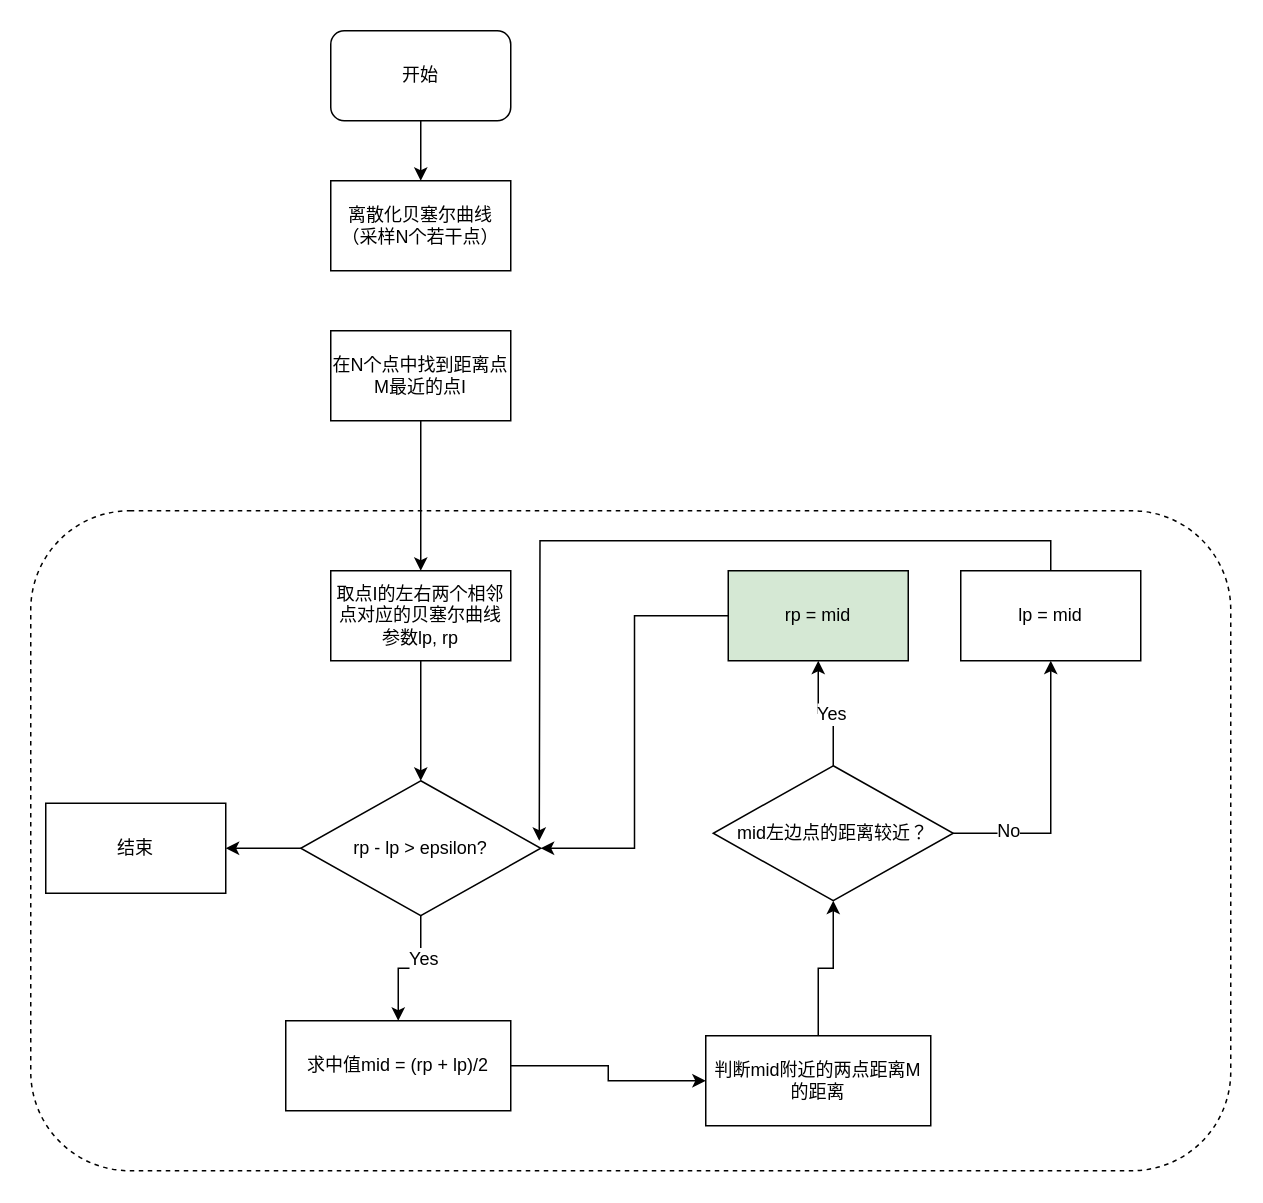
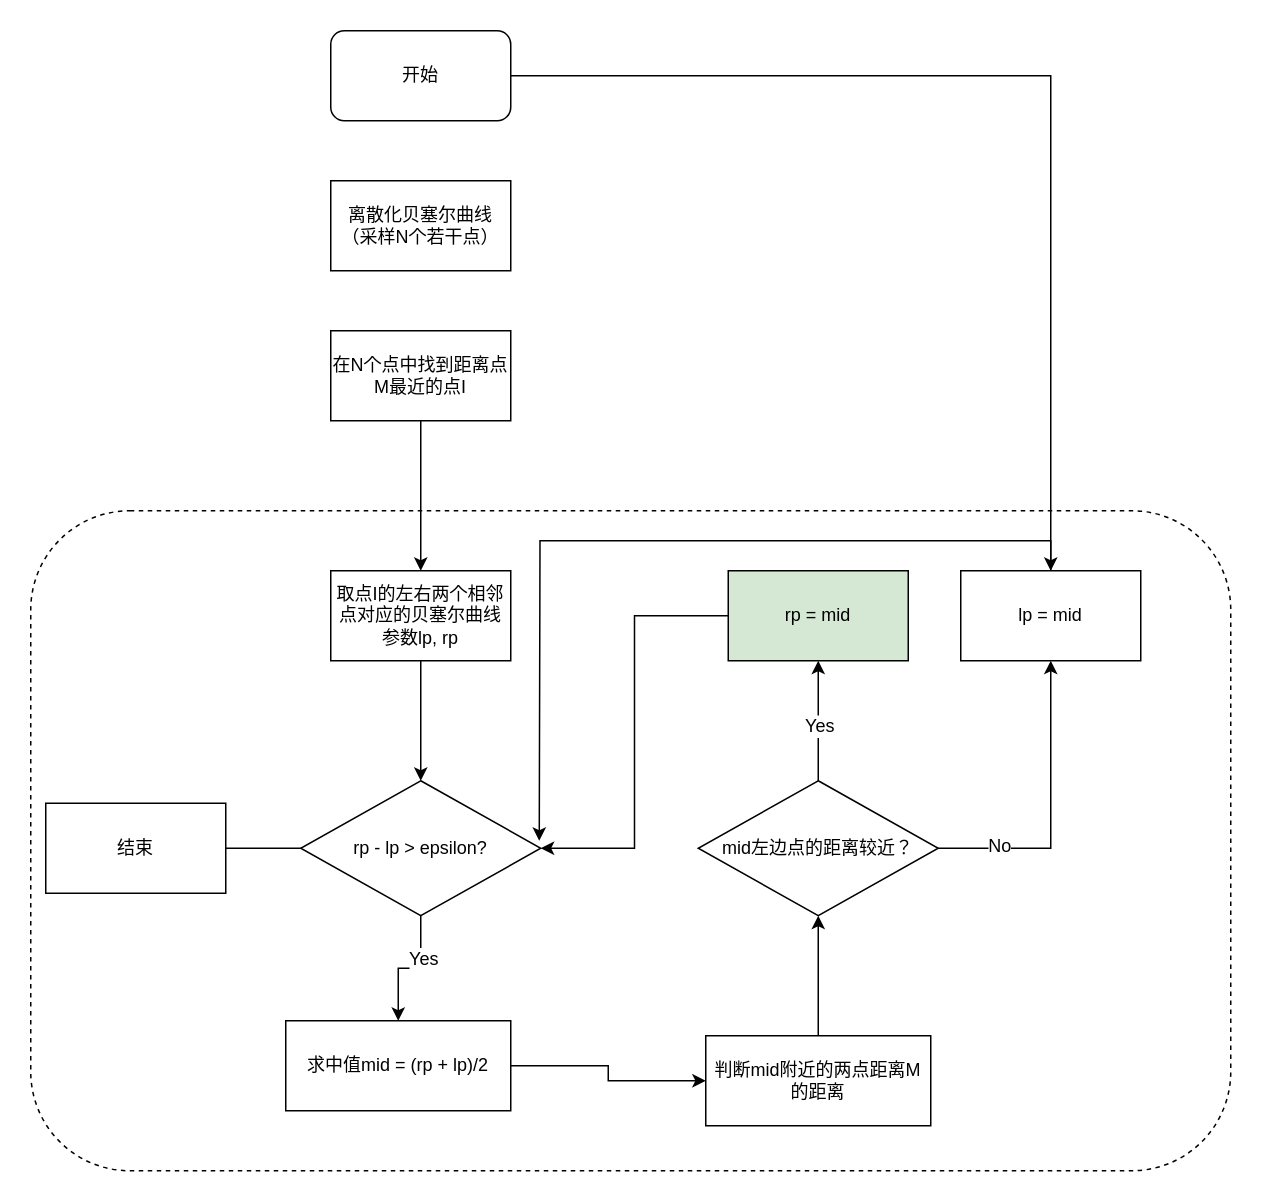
edge "开始" -> "离散化贝塞尔曲线（采样N个若干点）": now "开始" -> "lp = mid"
node "mid左边点的距离较近？": moved (833, 833) -> (818, 848)
edge "rp - lp > epsilon?" -> "结束": arrowhead classic -> none
